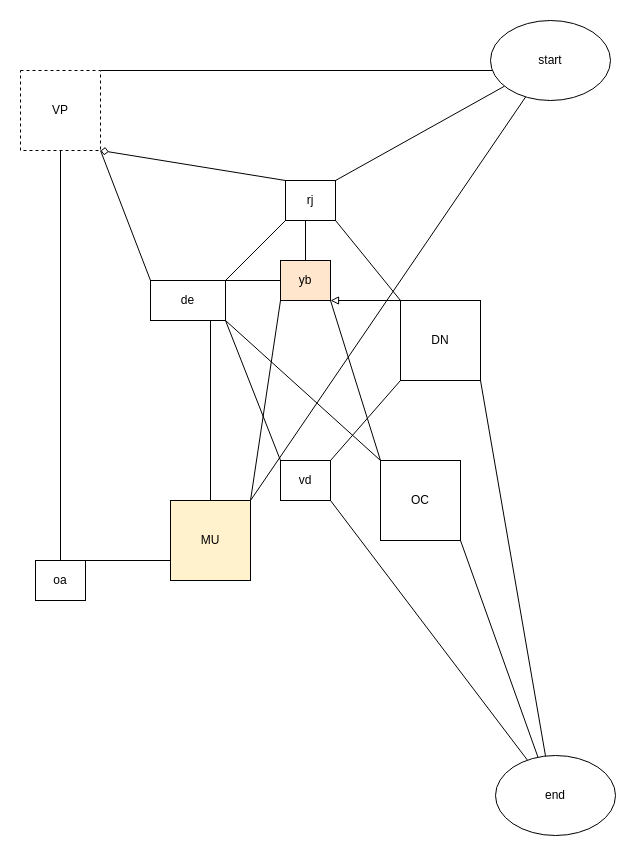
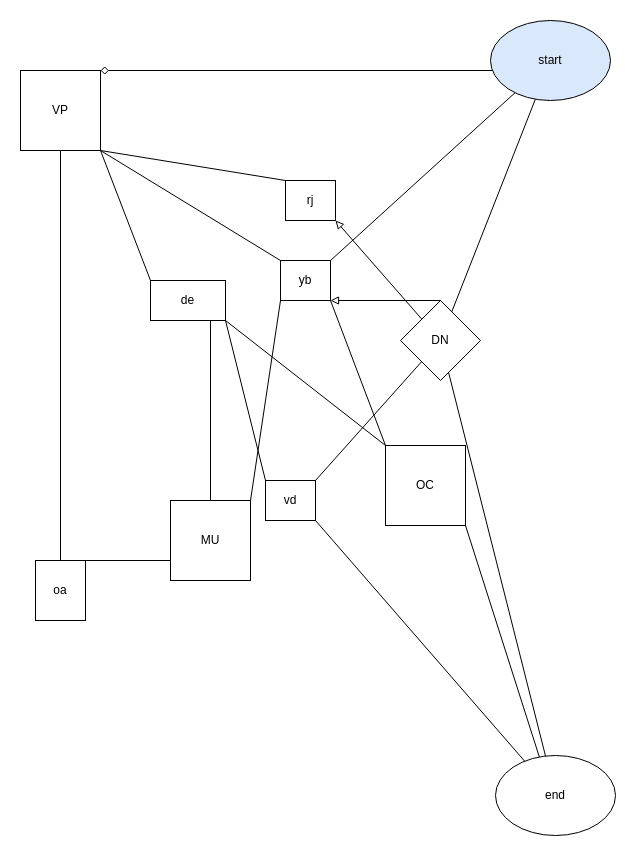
node "start": fillcolor #ffffff -> #dae8fc
edge "start" -- "VP": arrowhead none -> diamond
node "VP": style dashed -> solid
edge "start" -- "rj": now "start" -- "DN"
edge "rj" -> "VP": arrowhead diamond -> none
edge "rj" -- "yb": now "VP" -- "yb"
edge "rj" -- "de": removed
edge "rj" -- "DN": arrowhead none -> block
edge "yb" -- "de": removed
node "yb": fillcolor #ffe6cc -> #ffffff
edge "start" -- "MU": now "start" -- "yb"
node "DN": shape rectangle -> diamond
node "vd": moved (306, 481) -> (291, 501)
node "OC": moved (421, 501) -> (426, 486)
node "MU": fillcolor #fff2cc -> #ffffff
node "oa": size 50x40 -> 50x60
